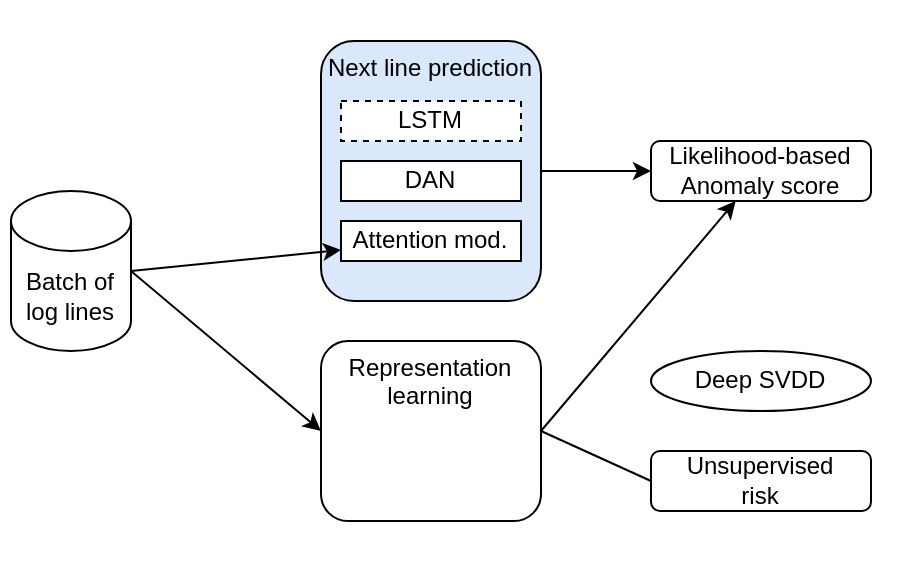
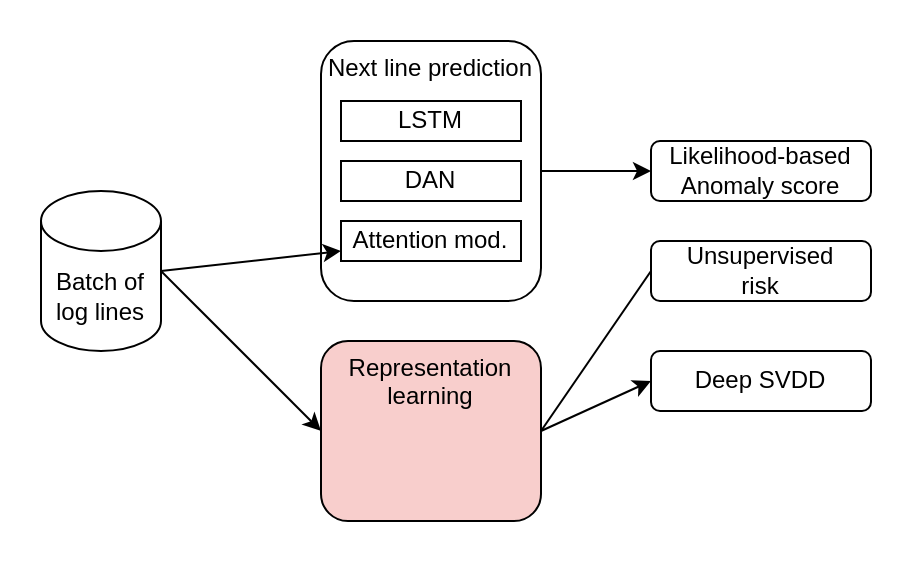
node "Next line prediction": fillcolor #dae8fc -> #ffffff
node "LSTM": style dashed -> solid
node "Batch of log lines": moved (71, 271) -> (101, 271)
edge "Representation learning" -> "Likelihood-based Anomaly score": now "Representation learning" -> "Deep SVDD"
node "Deep SVDD": shape ellipse -> rounded rectangle
node "Representation learning": fillcolor #ffffff -> #f8cecc
node "Unsupervised risk": moved (761, 481) -> (761, 271)
